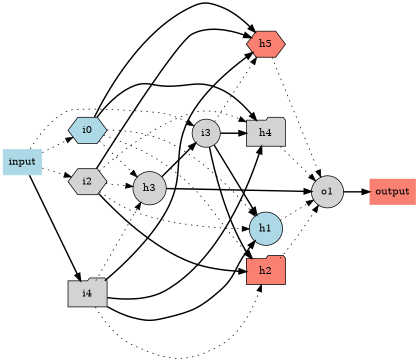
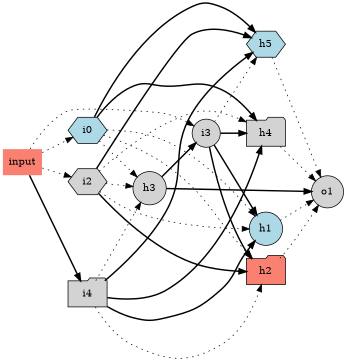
node "h5": fillcolor salmon -> lightblue
node "input": fillcolor lightblue -> salmon
node "output": removed
